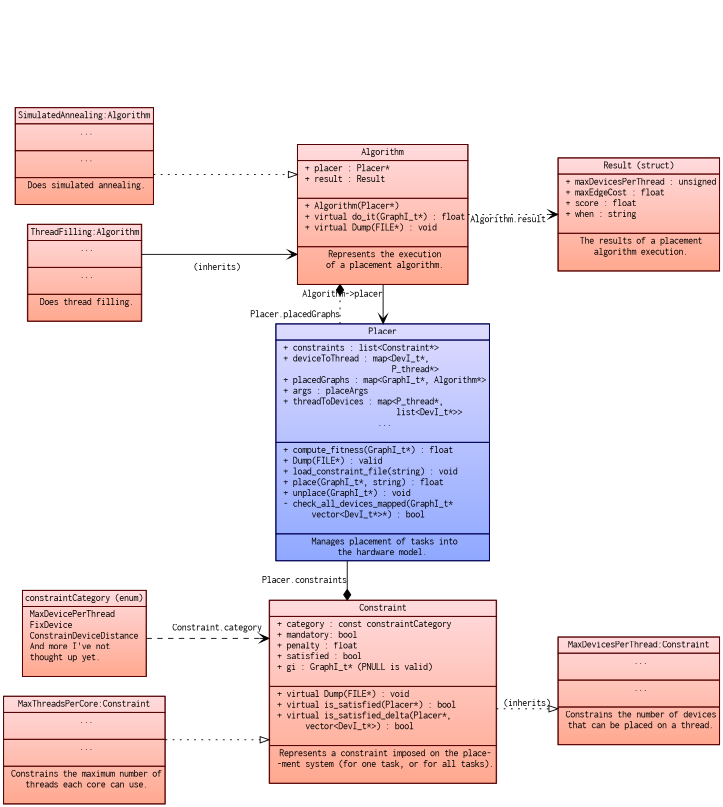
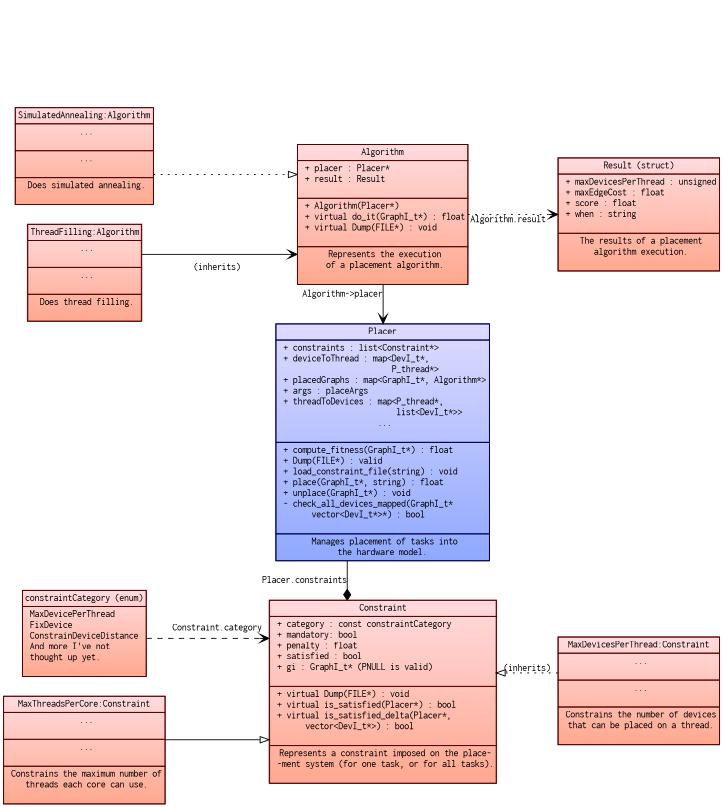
edge "Placer" -> "Algorithm": removed, label "Placer.placedGraphs"
edge "Constraint" -> "MaxDevicesPerThread:Constraint": reversed
edge "MaxThreadsPerCore:Constraint" -> "Constraint": style dotted -> solid
